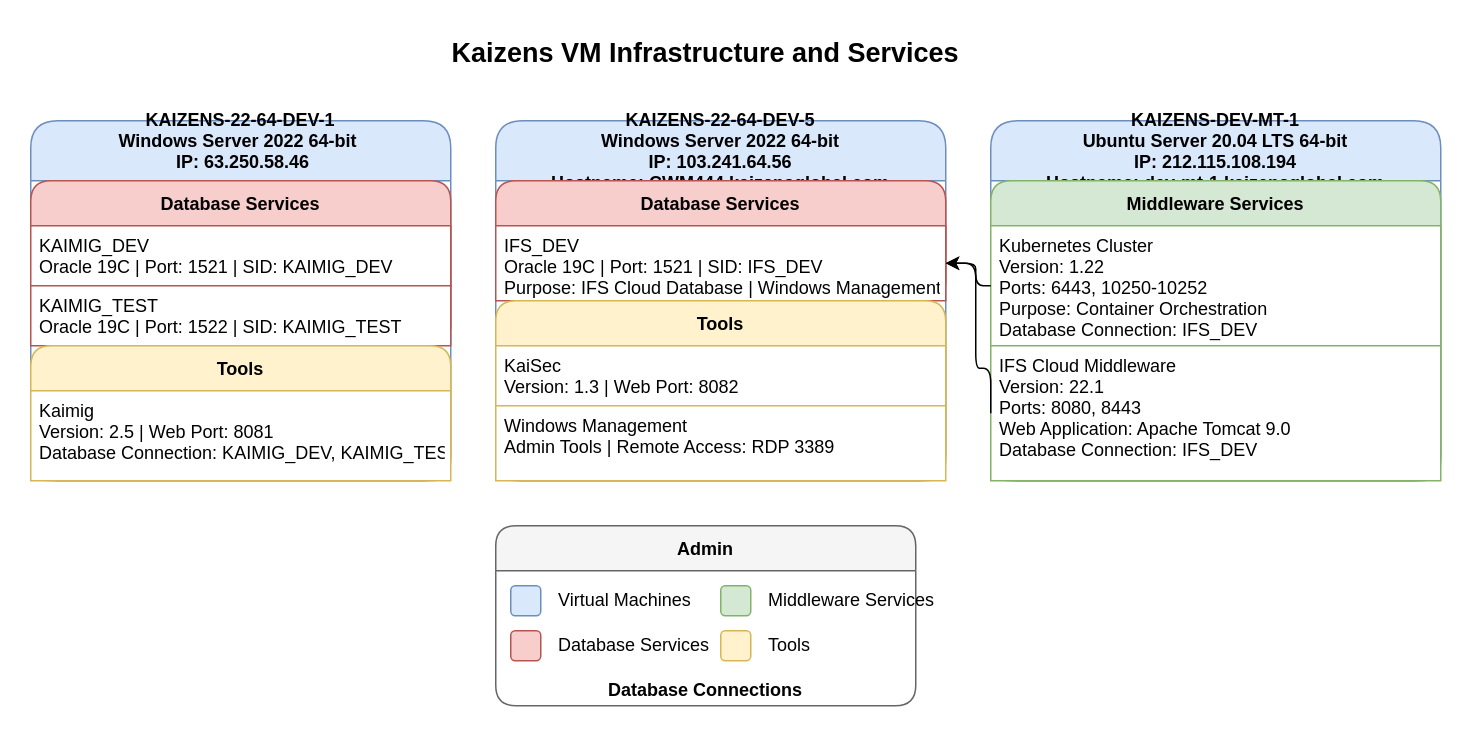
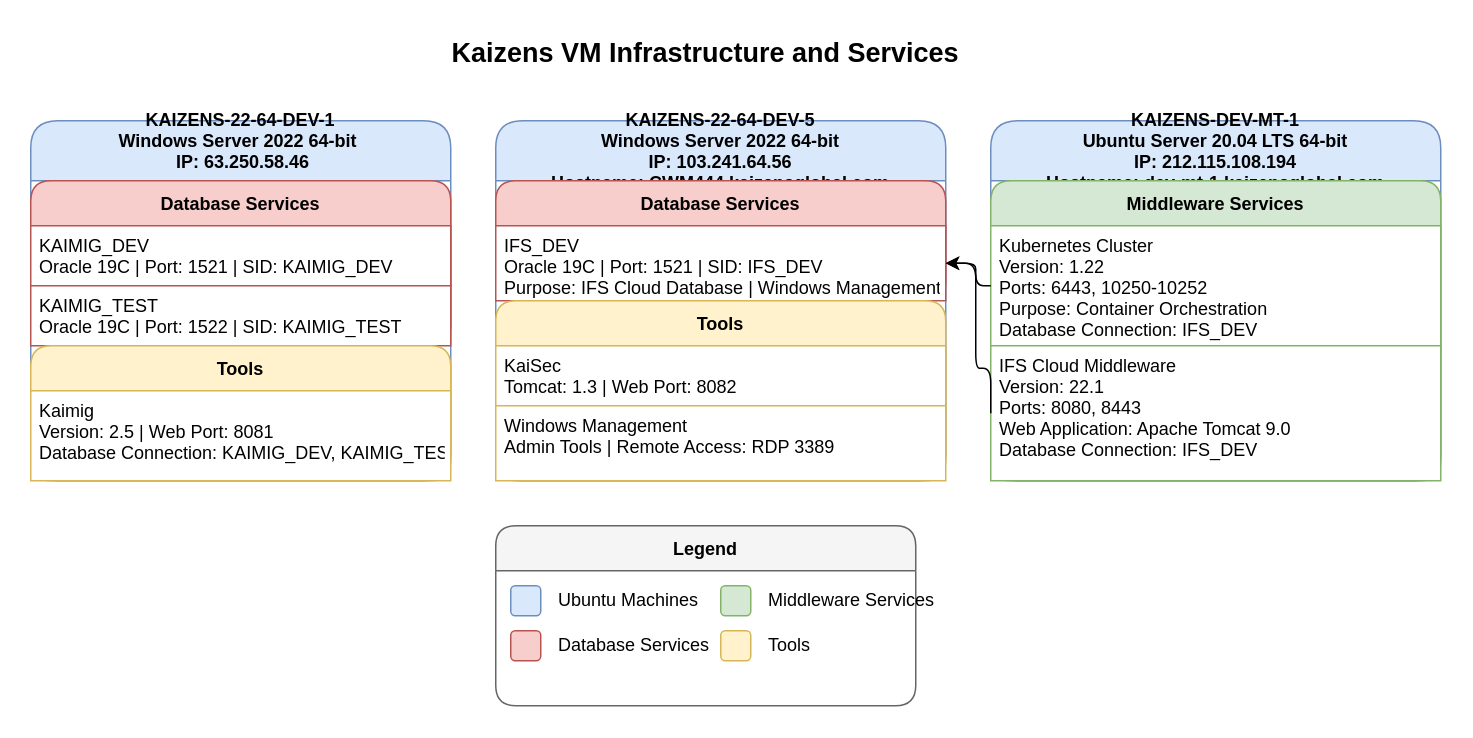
node "KaiSec Version: 1.3 | Web Port: 8082": label "KaiSec Version: 1.3 | Web Port: 8082" -> "KaiSec Tomcat: 1.3 | Web Port: 8082"
node "Admin": label "Admin" -> "Legend"
node "Virtual Machines": label "Virtual Machines" -> "Ubuntu Machines"
node "Database Connections": removed
